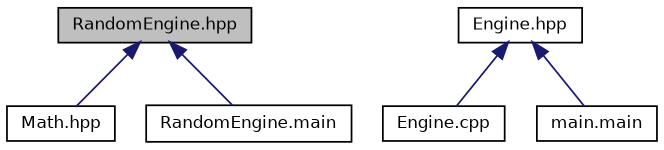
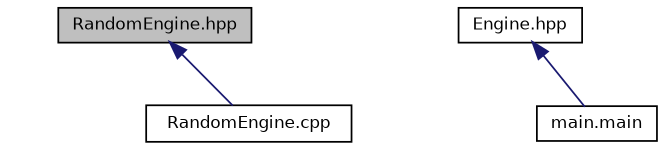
node "Math.hpp": removed
node "RandomEngine.main": label "RandomEngine.main" -> "RandomEngine.cpp"
node "Engine.cpp": removed
